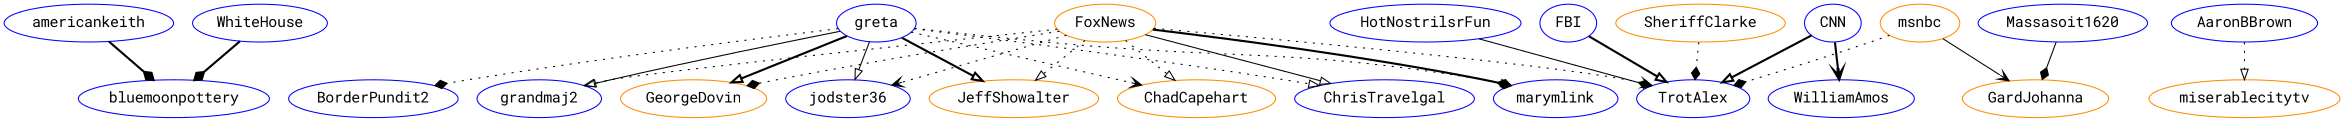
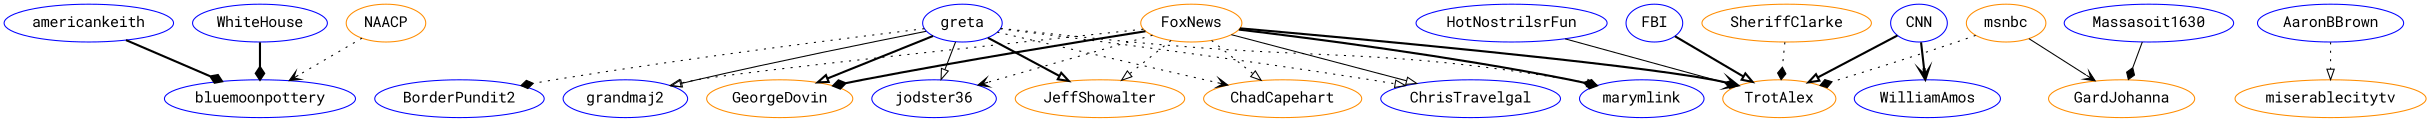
node "NAACP": added
node "Massasoit1620": label "Massasoit1620" -> "Massasoit1630"
edge "FoxNews" -> "TrotAlex": style dotted -> bold
edge "FoxNews" -> "GeorgeDovin": style dotted -> bold
node "TrotAlex": color blue -> darkorange
